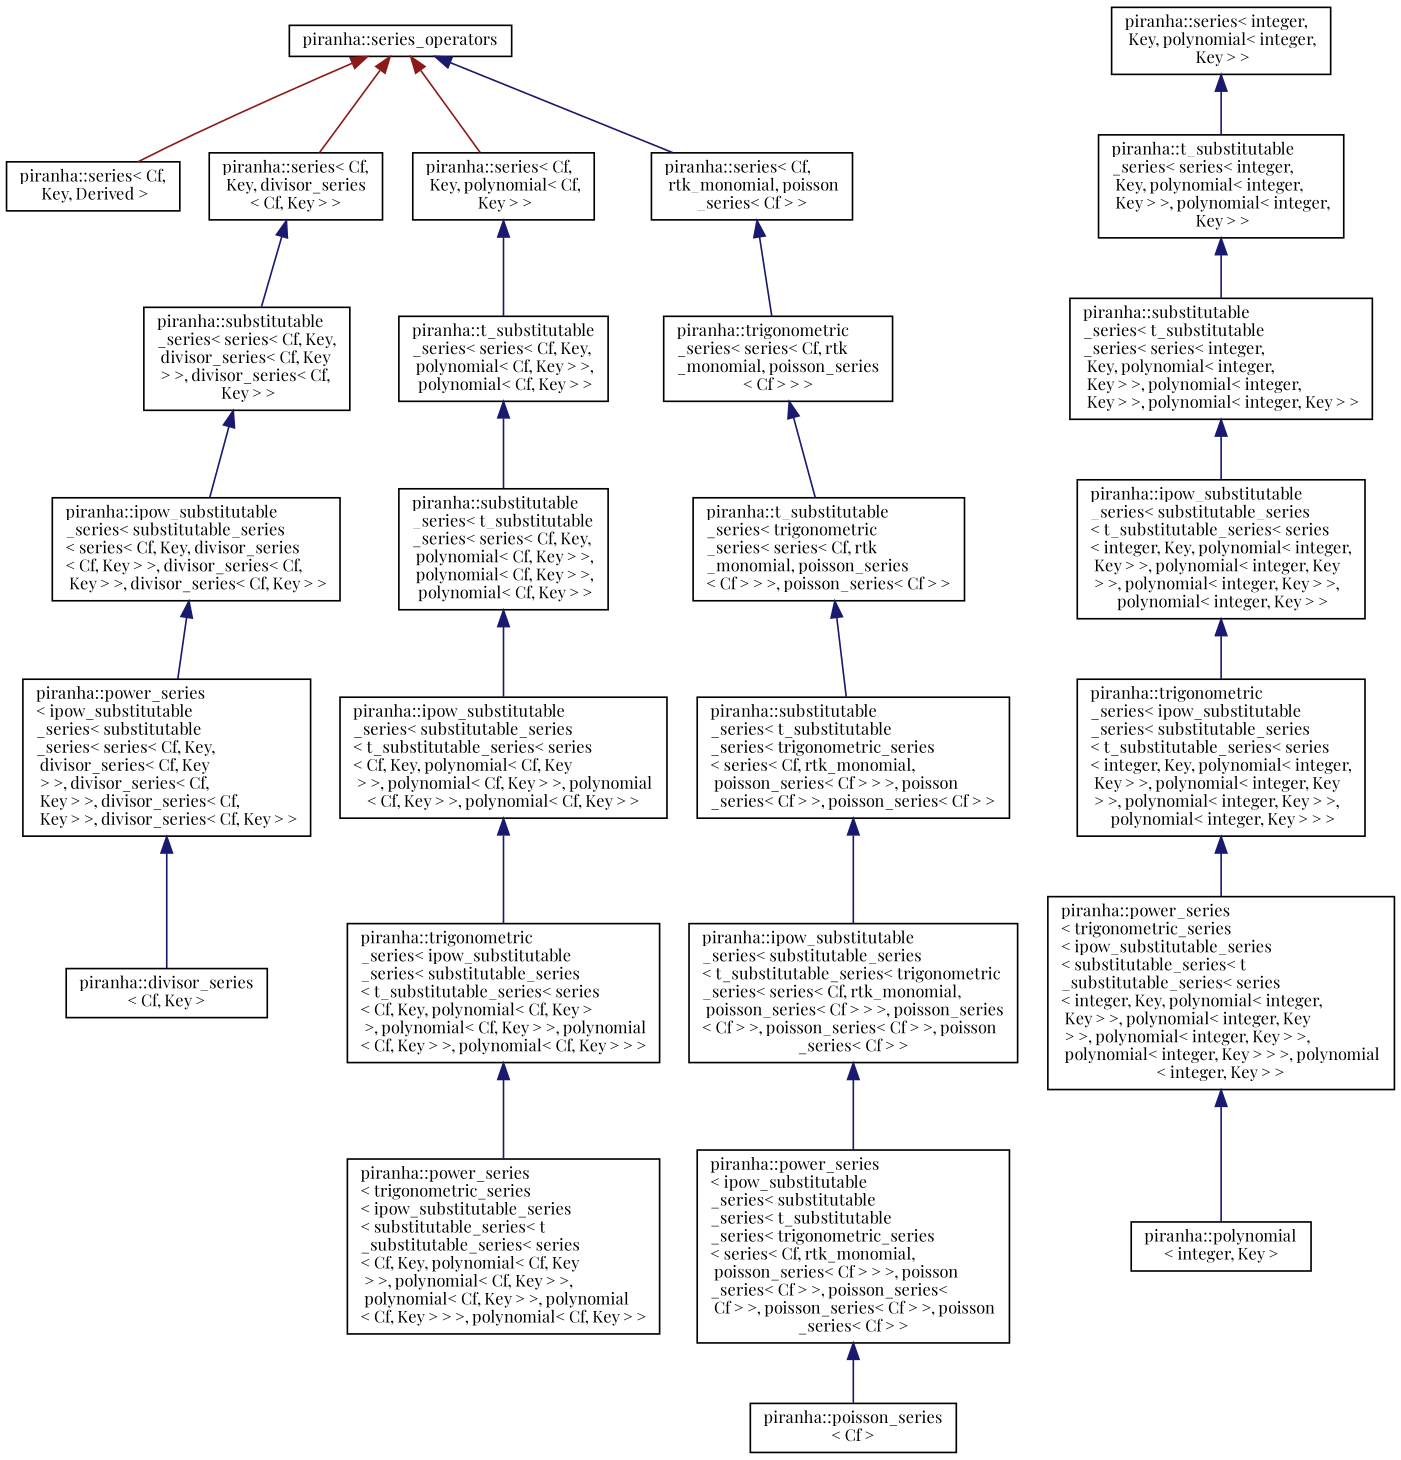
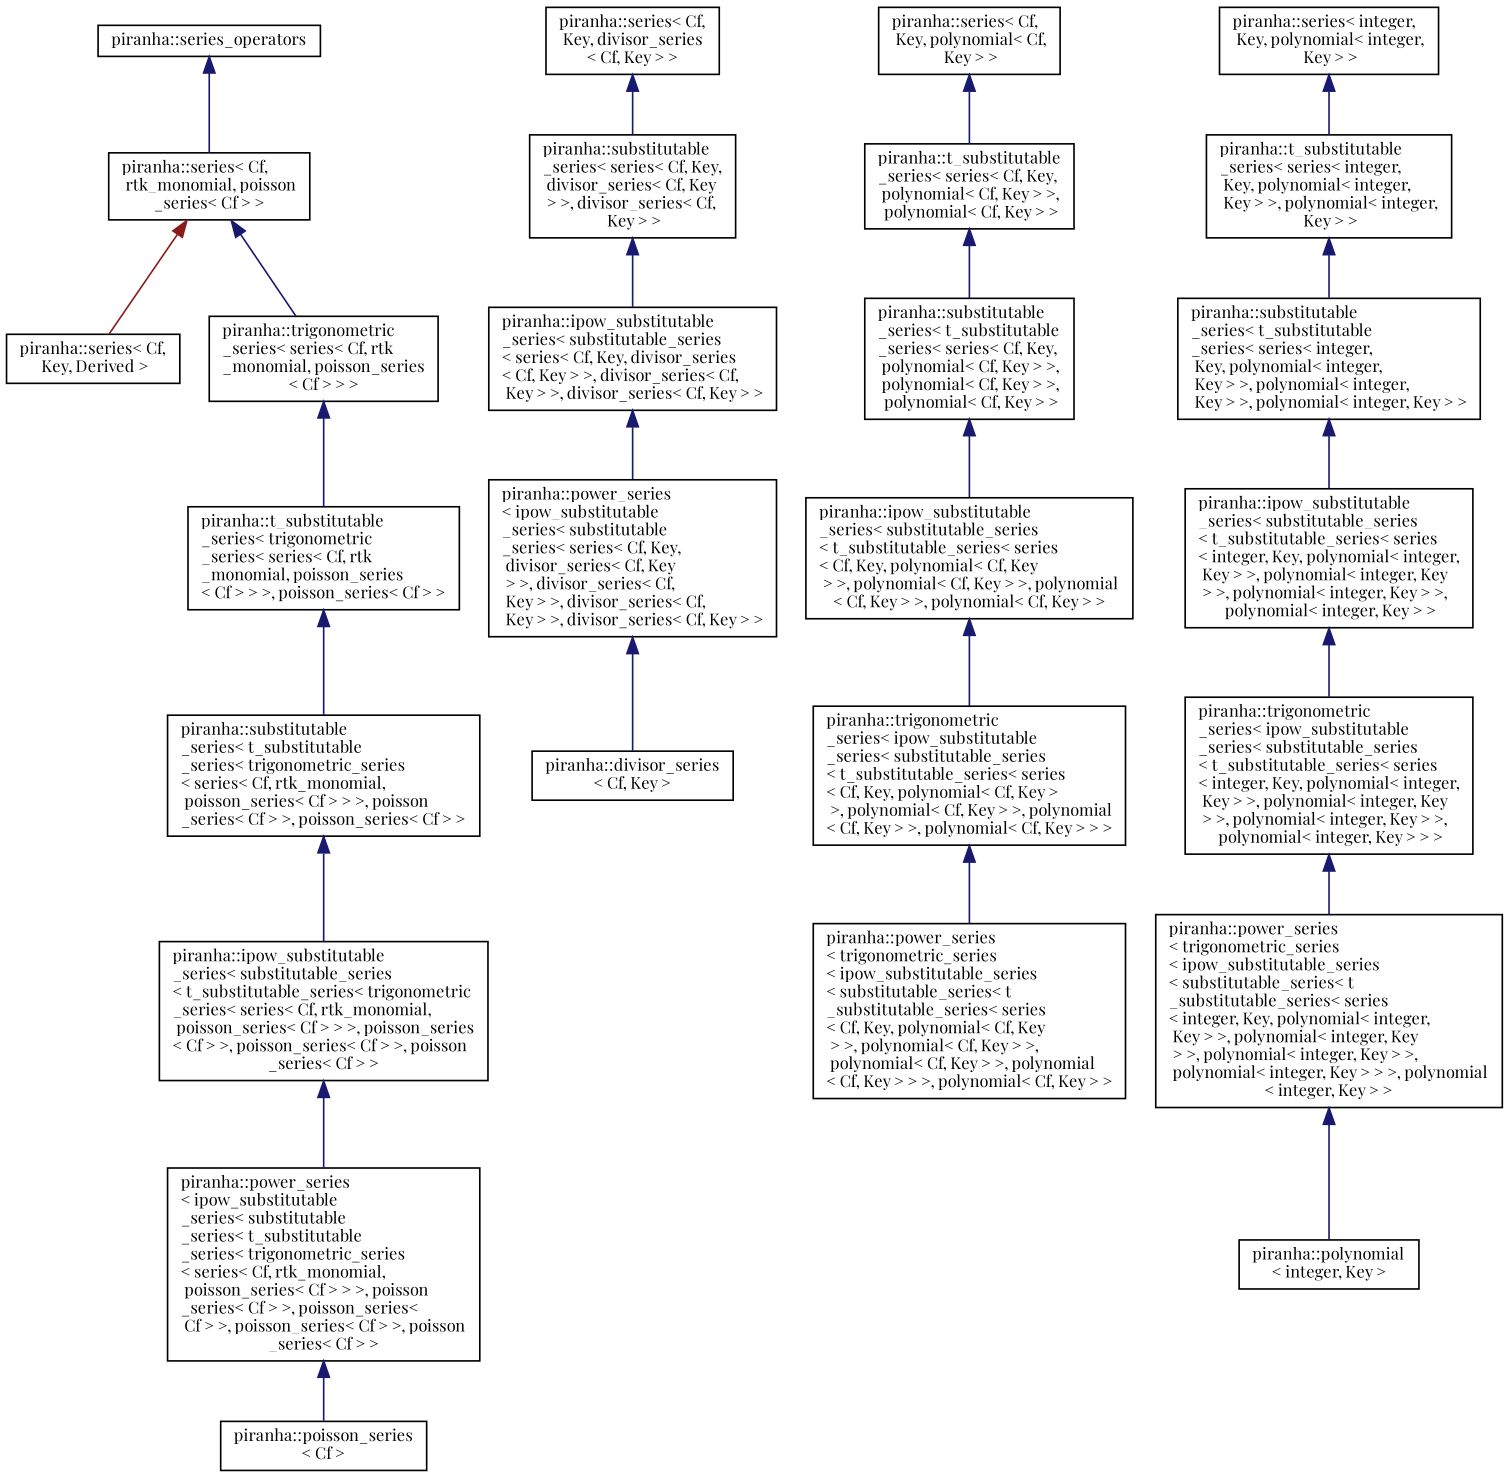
edge "piranha::series< Cf, Key, Derived >" -> "piranha::series_operators": now "piranha::series< Cf, Key, Derived >" -> "piranha::series< Cf, rtk_monomial, poisson _series< Cf > >"
edge "piranha::series< Cf, Key, divisor_series < Cf, Key > >" -> "piranha::series_operators": removed
edge "piranha::series< Cf, Key, polynomial< Cf, Key > >" -> "piranha::series_operators": removed
